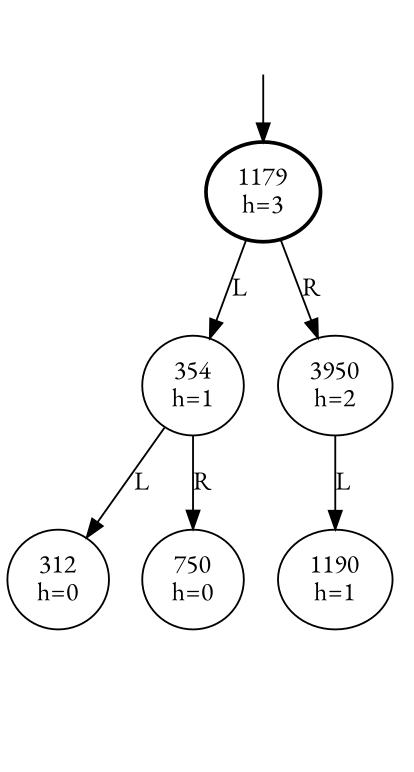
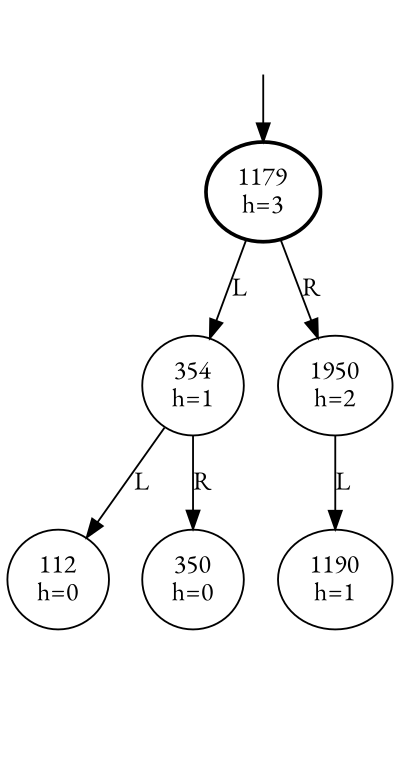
node "3950 h=2": label "3950 h=2" -> "1950 h=2"
node "312 h=0": label "312 h=0" -> "112 h=0"
node "750 h=0": label "750 h=0" -> "350 h=0"
